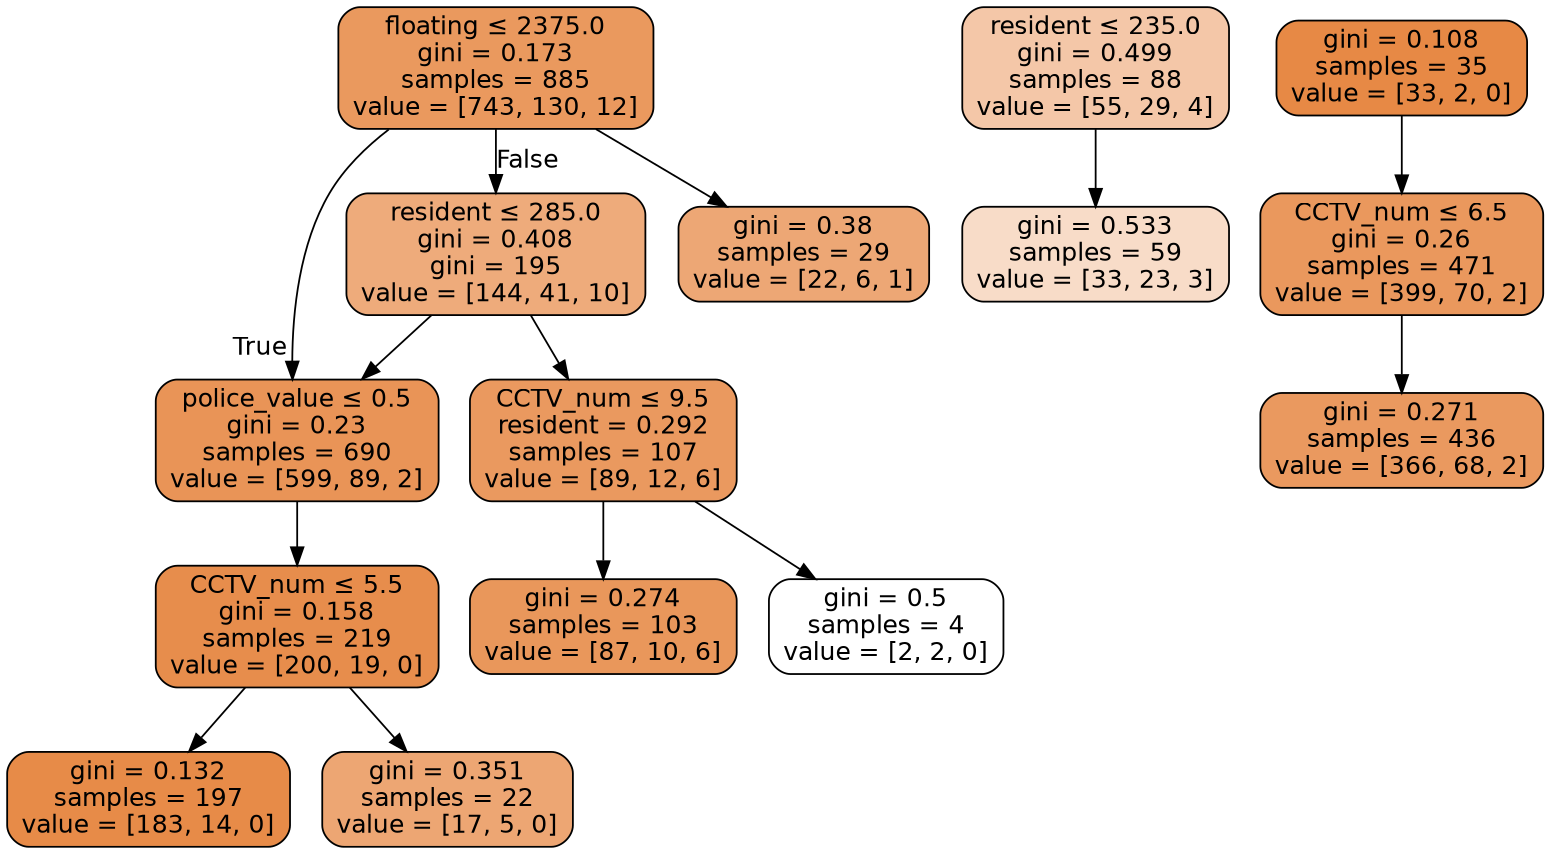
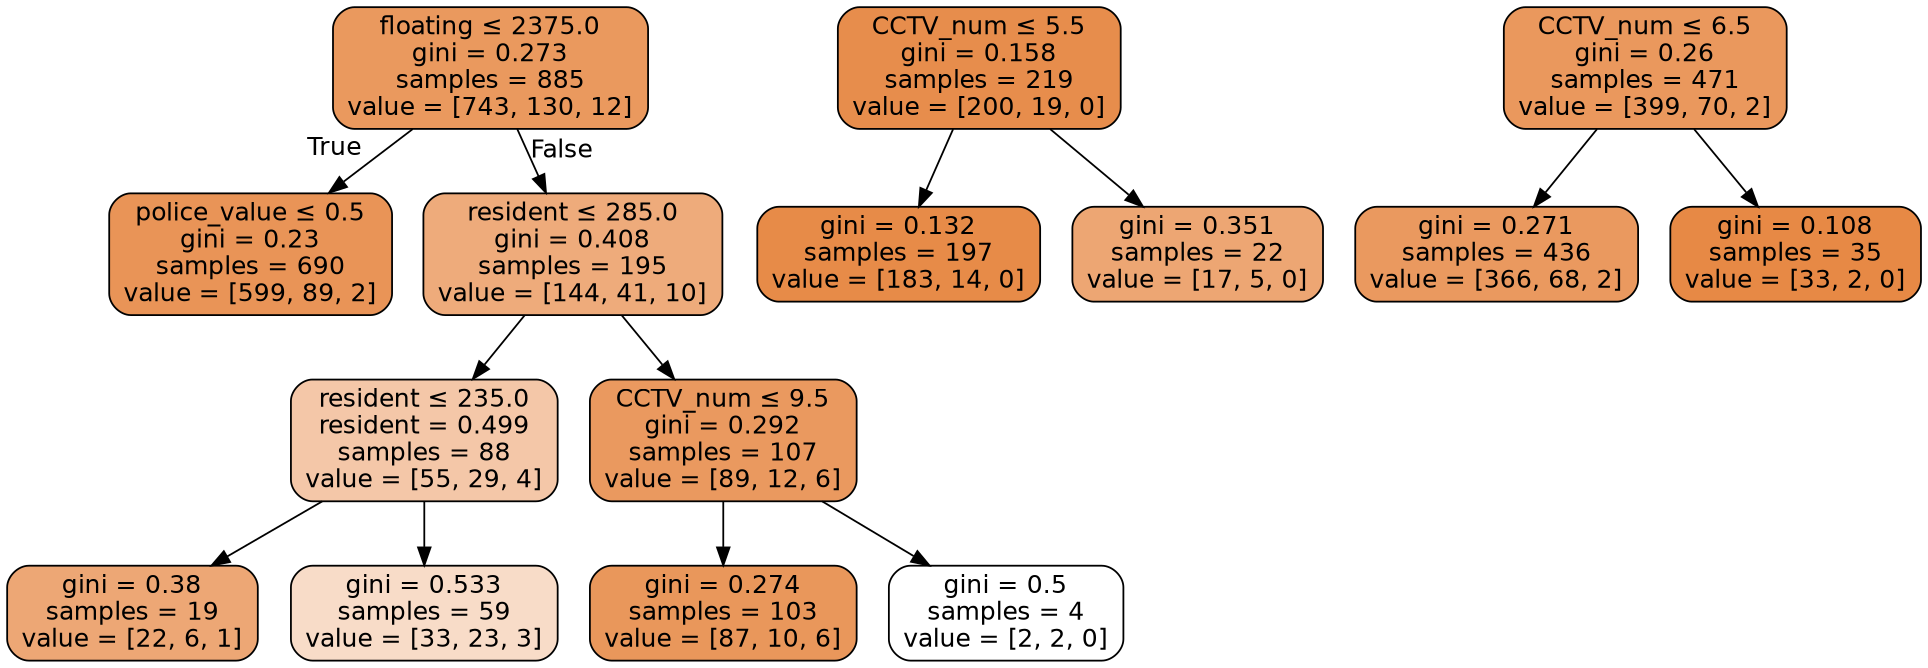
node "floating ≤ 2375.0": text "gini = 0.173" -> "gini = 0.273"
node "resident ≤ 235.0": text "gini = 0.499" -> "resident = 0.499"
edge "gini = 0.108" -> "CCTV_num ≤ 6.5": reversed
edge "floating ≤ 2375.0" -> "gini = 0.38": now "resident ≤ 235.0" -> "gini = 0.38"
node "gini = 0.38": text "samples = 29" -> "samples = 19"
node "resident ≤ 285.0": text "gini = 195" -> "samples = 195"
edge "resident ≤ 285.0" -> "police_value ≤ 0.5": now "resident ≤ 285.0" -> "resident ≤ 235.0"
node "CCTV_num ≤ 9.5": text "resident = 0.292" -> "gini = 0.292"
edge "police_value ≤ 0.5" -> "CCTV_num ≤ 5.5": removed
